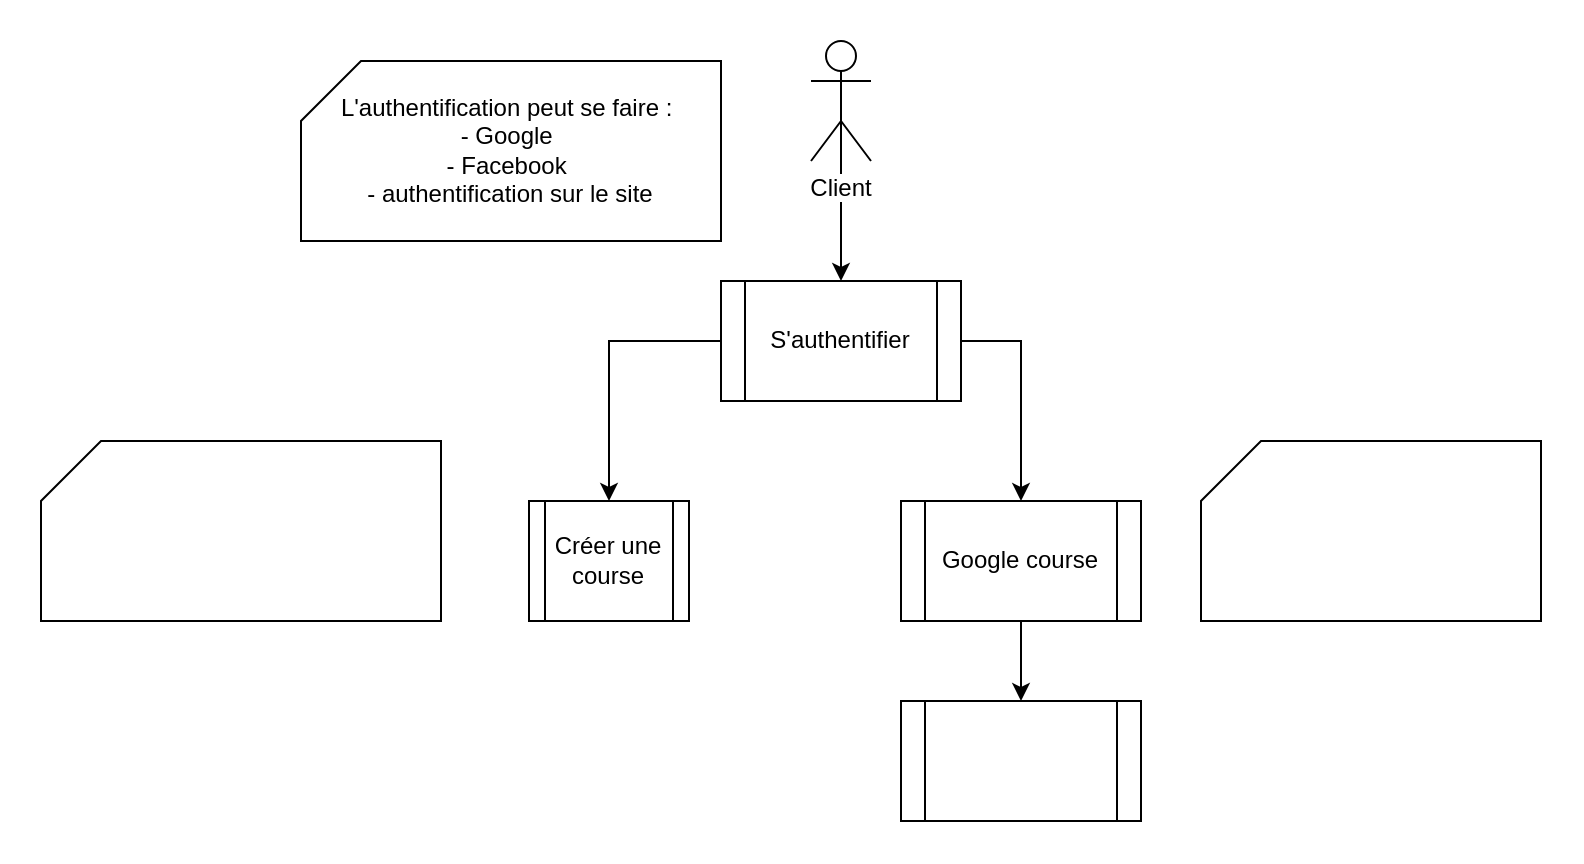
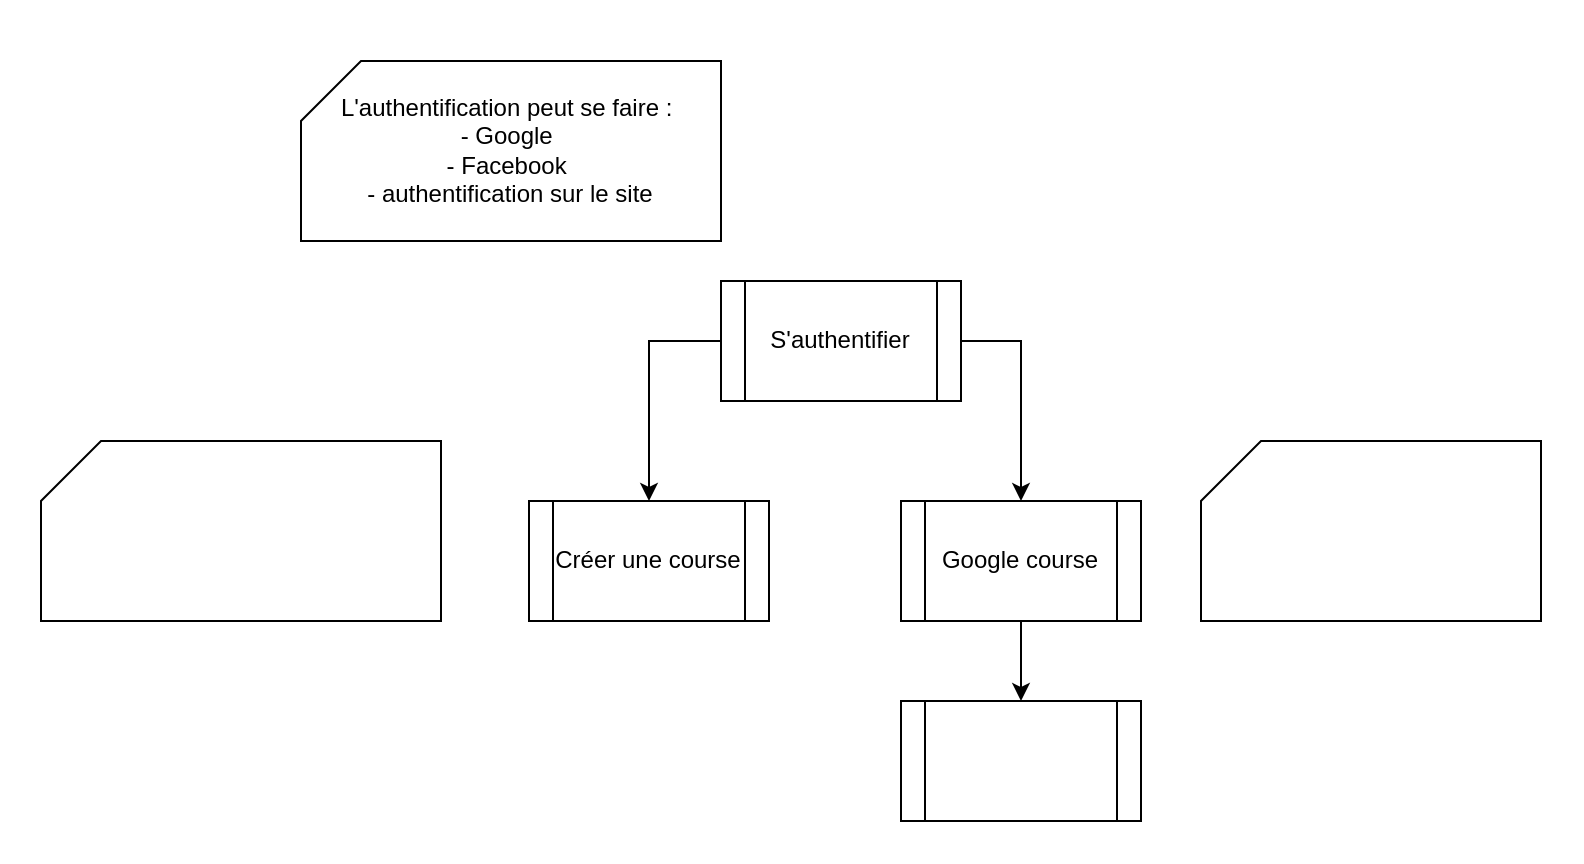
node "Client": removed
edge "Client" -> "S'authentifier": removed
node "Créer une course": size 160x120 -> 240x120
